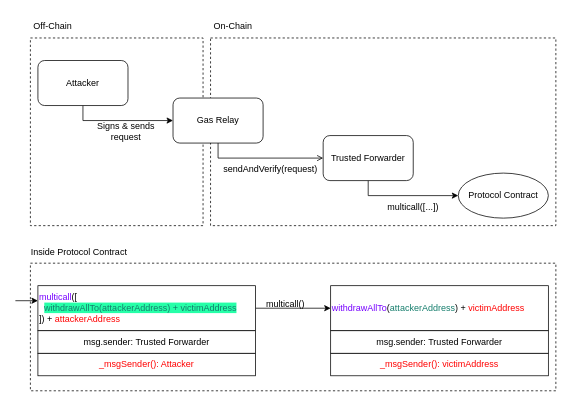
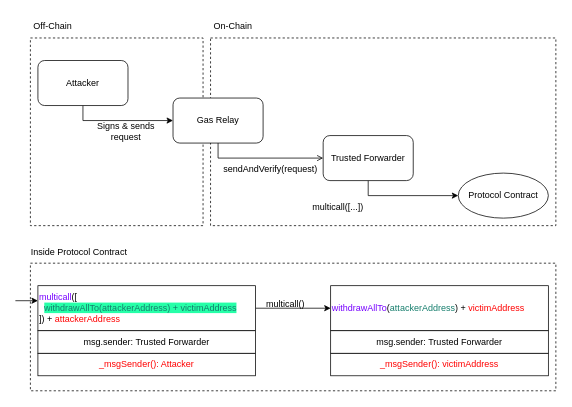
node "multicall([...])": moved (413, 207) -> (338, 207)
